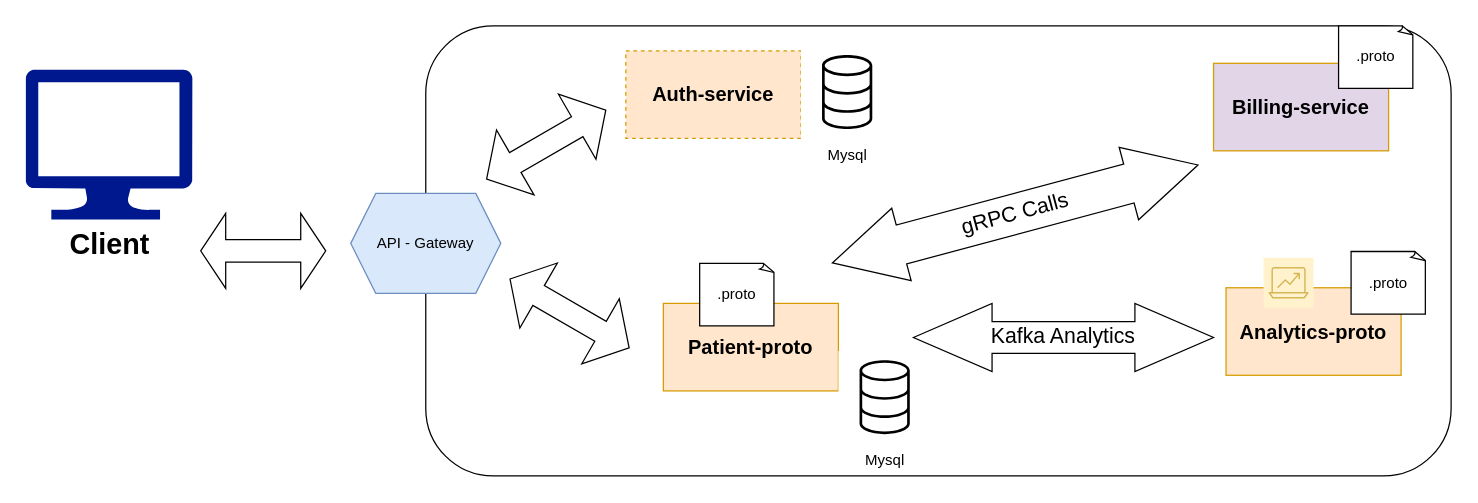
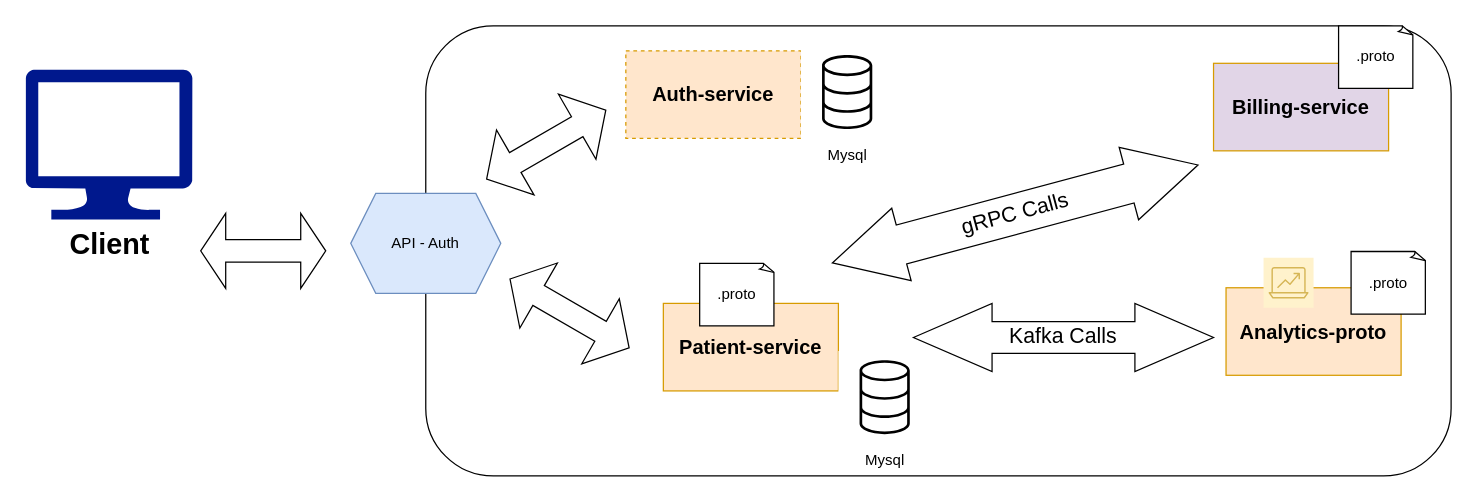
node "API - Gateway": label "API - Gateway" -> "API - Auth"
node "Kafka Analytics": label "Kafka Analytics" -> "Kafka Calls"
node "Patient-proto": label "Patient-proto" -> "Patient-service"
